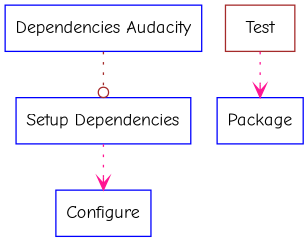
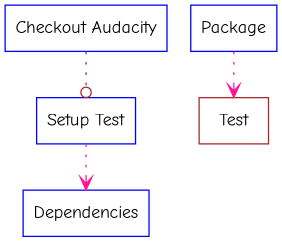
node "Dependencies Audacity": label "Dependencies Audacity" -> "Checkout Audacity"
edge "Test" -> "Package": reversed
node "Setup Dependencies": label "Setup Dependencies" -> "Setup Test"
node "Configure": label "Configure" -> "Dependencies"
